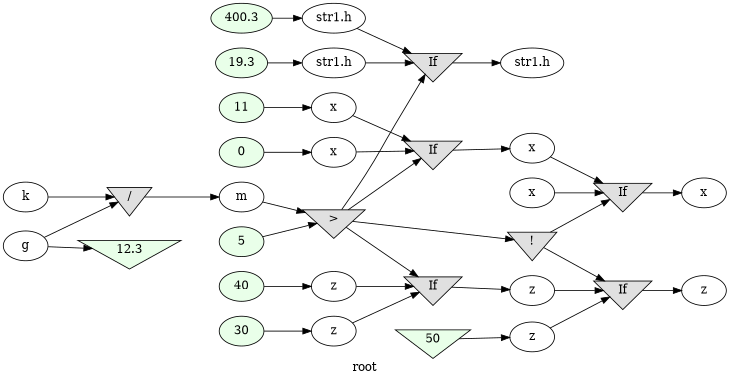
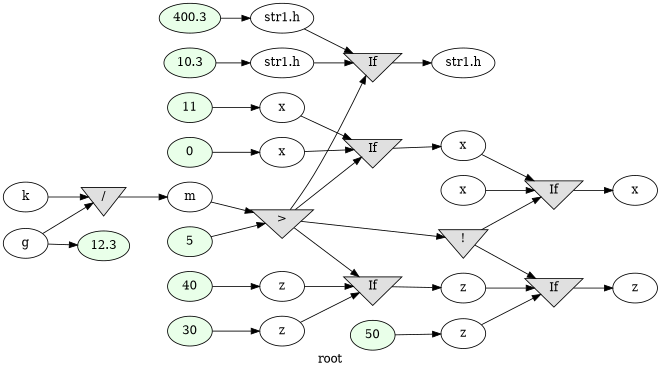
node "19.3": label "19.3" -> "10.3"
node "12.3": shape invtriangle -> ellipse
node "50": shape invtriangle -> ellipse
